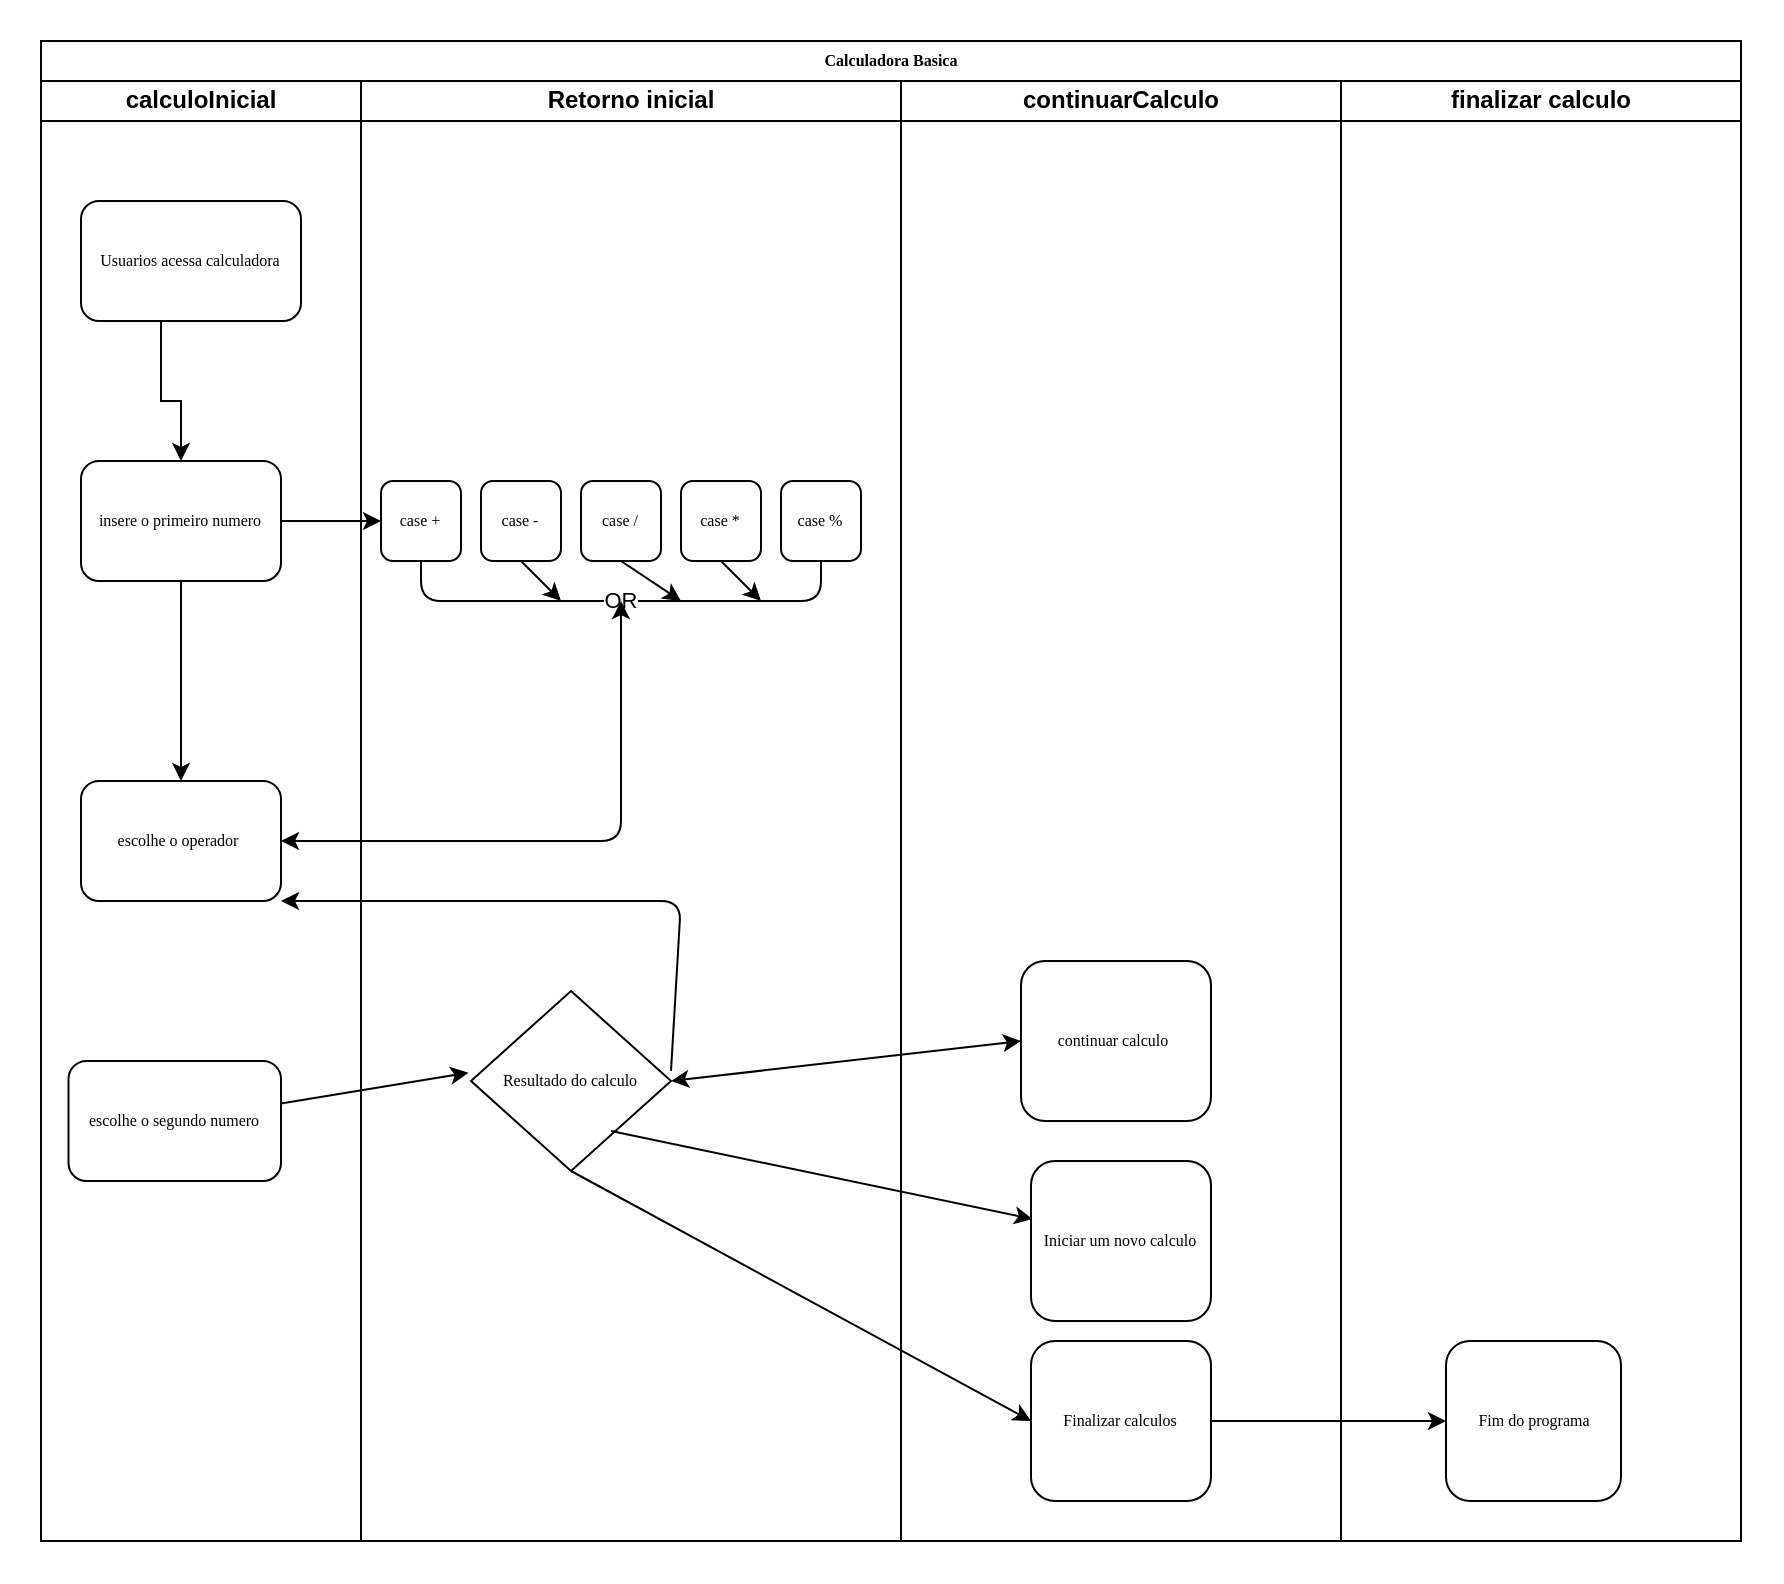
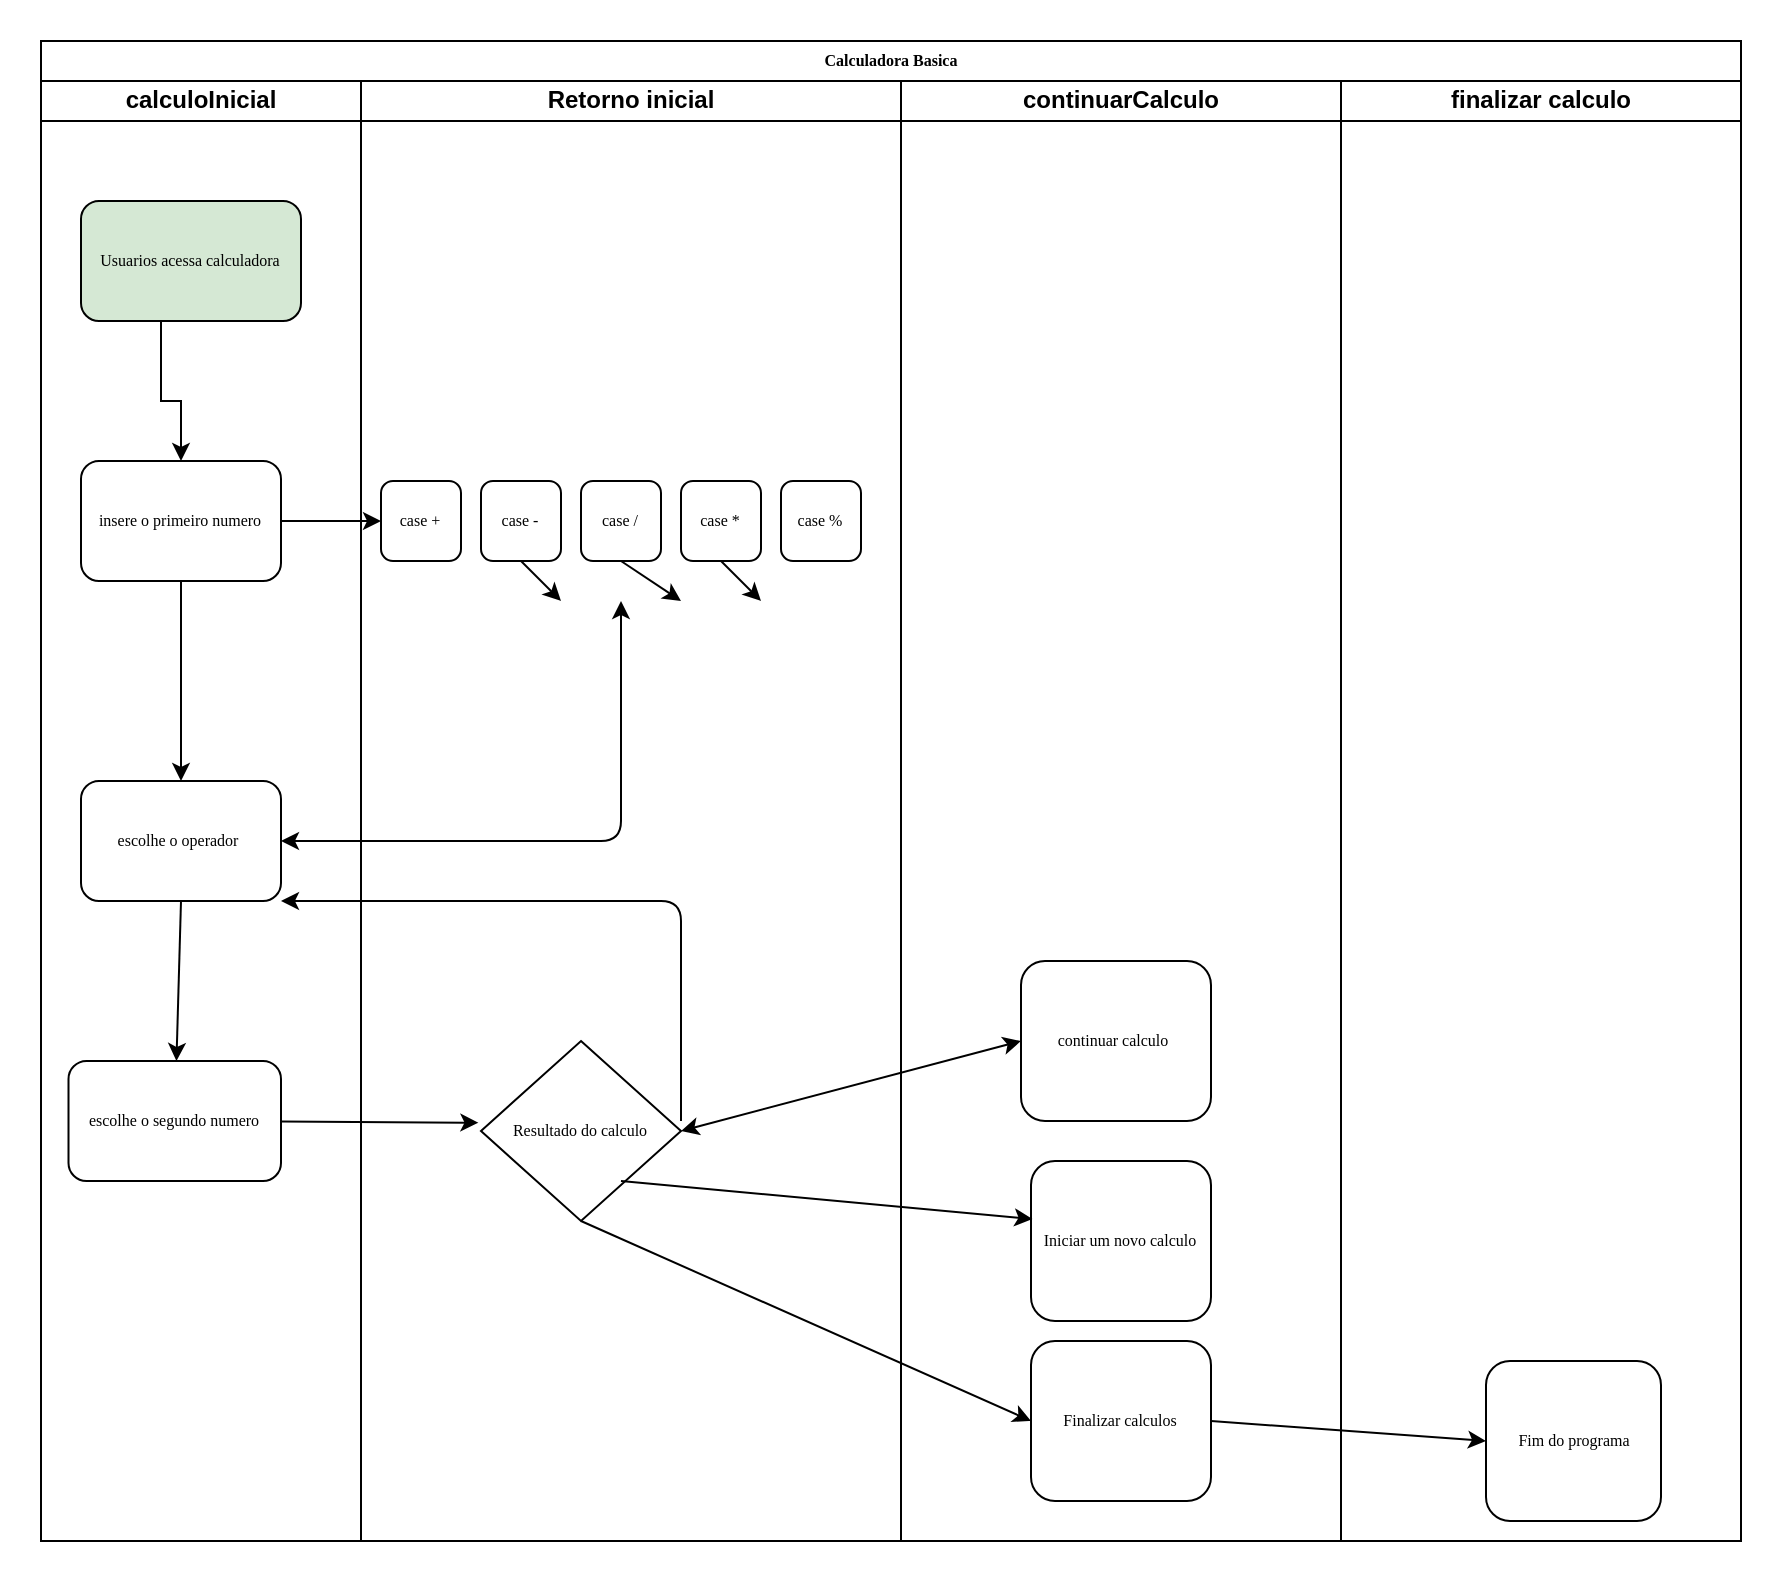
node "Usuarios acessa calculadora": fillcolor #ffffff -> #d5e8d4
edge "case +" -- "case %": removed, label "OR"
edge "escolhe o operador" -> "escolhe o segundo numero": added
node "Resultado do calculo": moved (571, 1081) -> (581, 1131)
node "Fim do programa": moved (1534, 1421) -> (1574, 1441)
